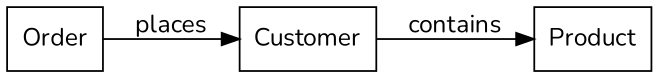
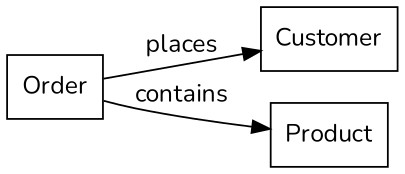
edge "Customer" -> "Product": now "Order" -> "Product"
